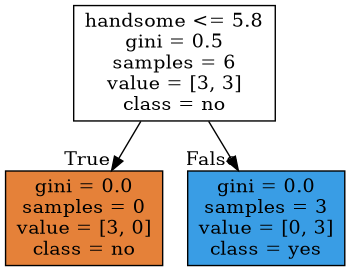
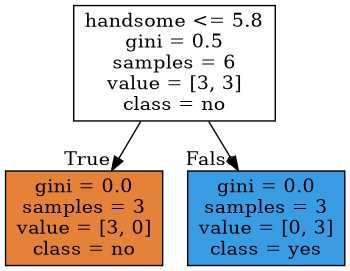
node "gini = 0.0 samples = 0 value = [3, 0] class = no": label "gini = 0.0 samples = 0 value = [3, 0] class = no" -> "gini = 0.0 samples = 3 value = [3, 0] class = no"
